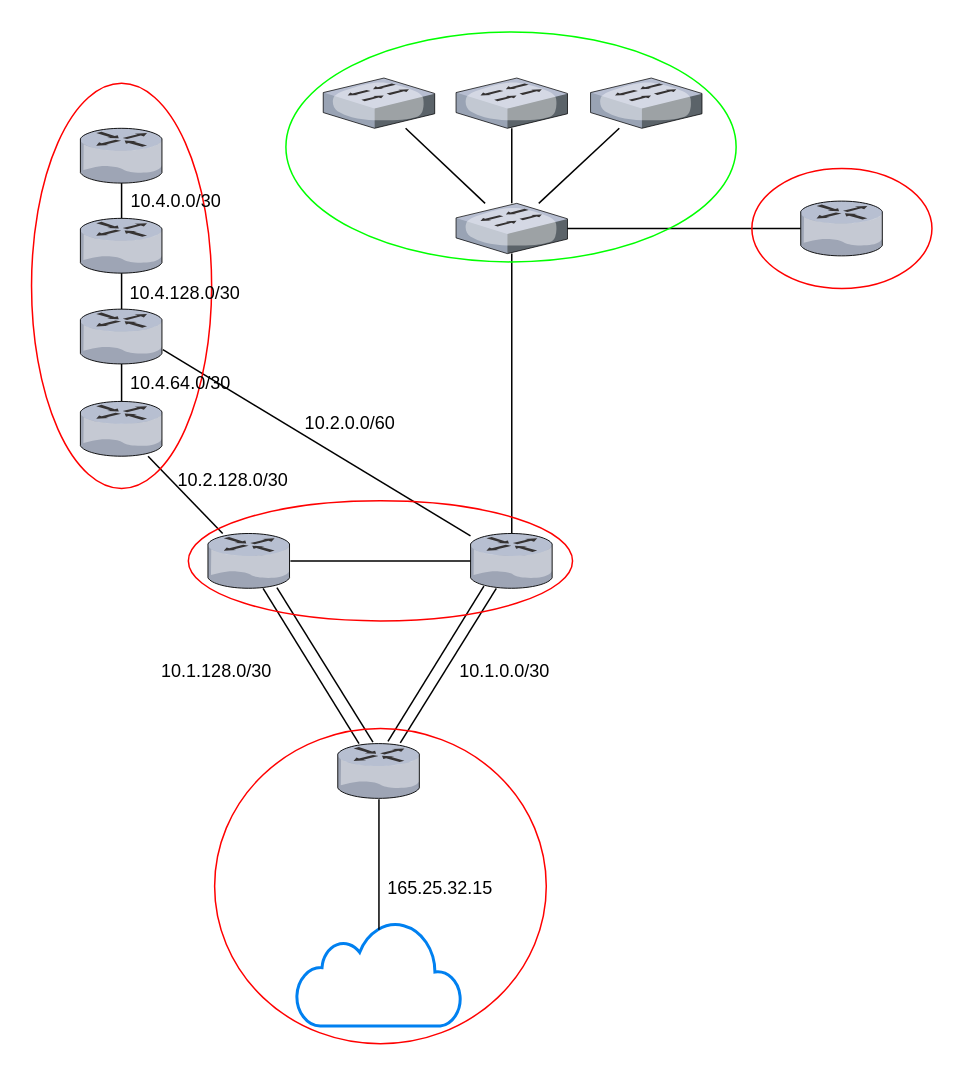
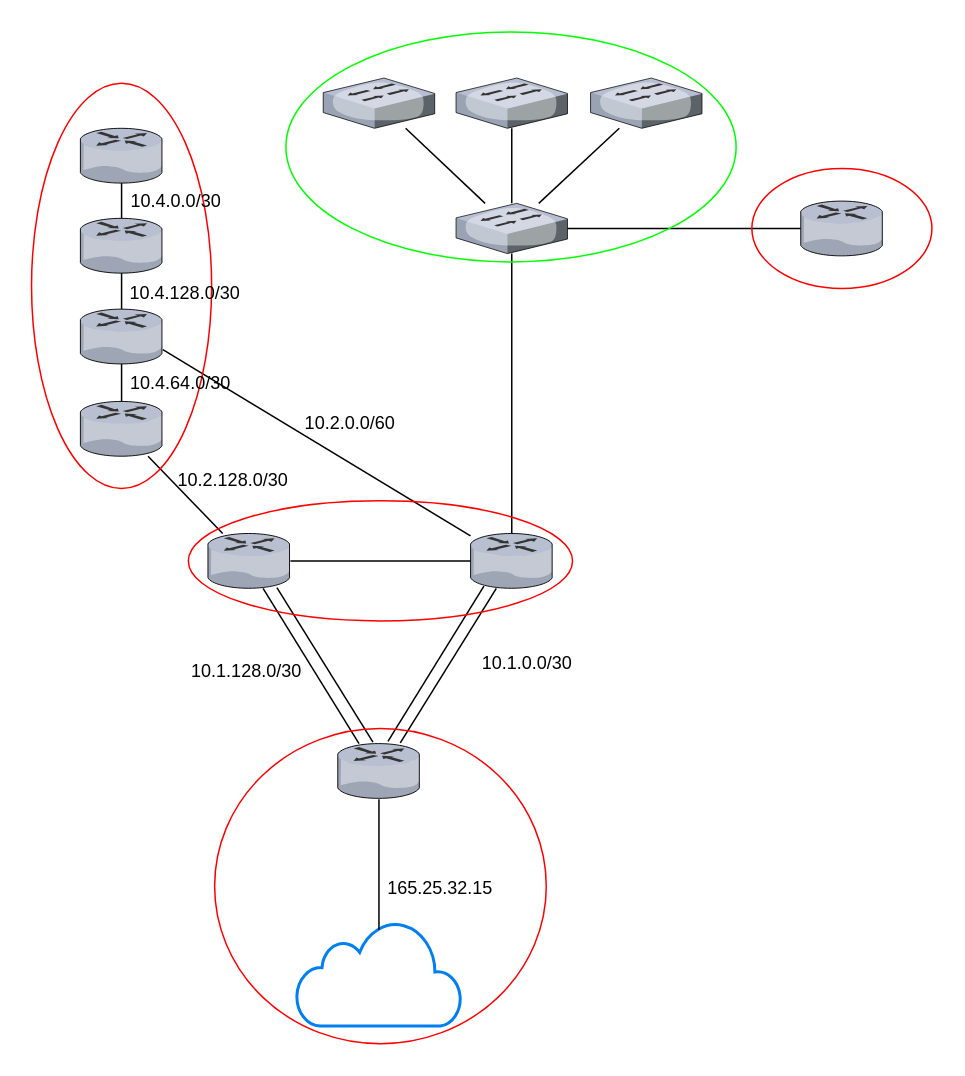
node "10.1.128.0/30": moved (217, 671) -> (247, 671)
node "10.1.0.0/30": moved (505, 671) -> (527, 664)
